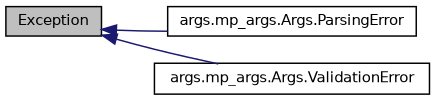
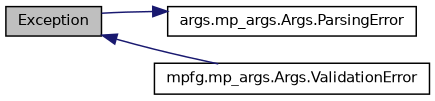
edge "args.mp_args.Args.ParsingError" -> "Exception": reversed
node "args.mp_args.Args.ValidationError": label "args.mp_args.Args.ValidationError" -> "mpfg.mp_args.Args.ValidationError"
